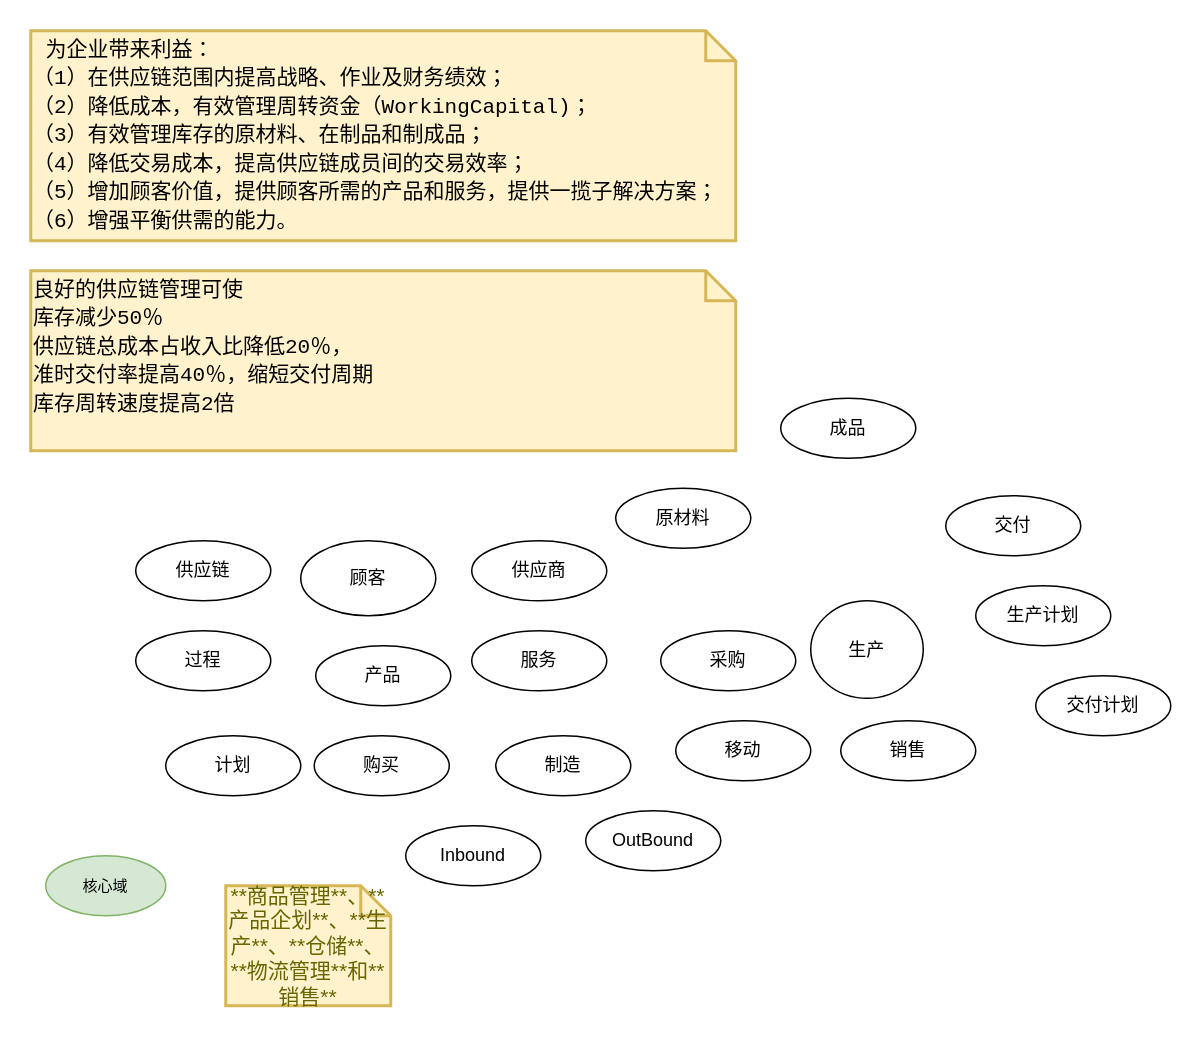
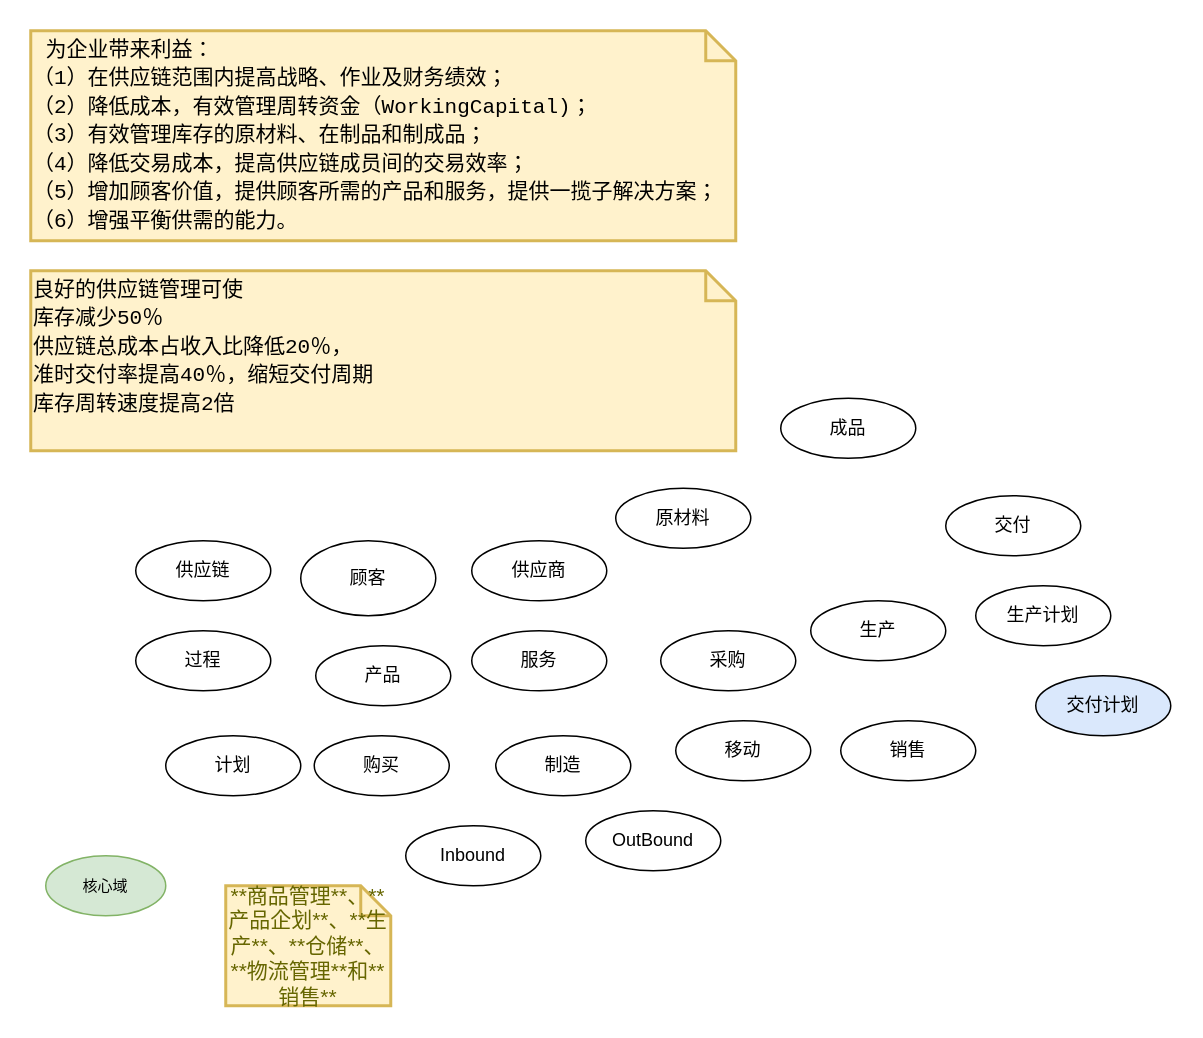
node "生产": size 113x98 -> 135x60
node "交付计划": fillcolor #ffffff -> #dae8fc
